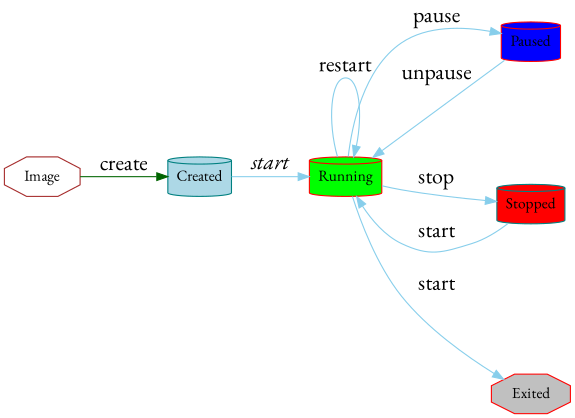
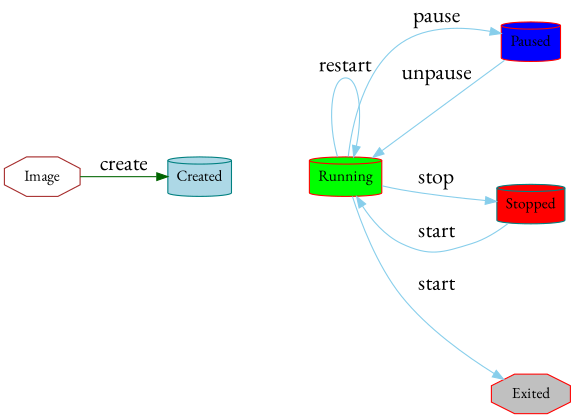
edge "Created" -> "Running": removed, label "start"
